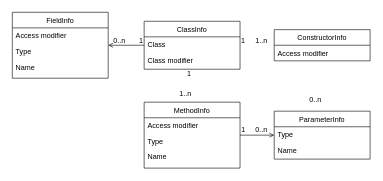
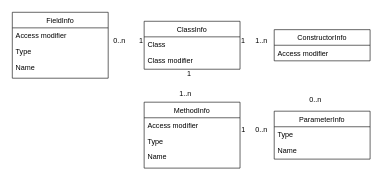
edge "ClassInfo" -> "FieldInfo": removed
edge "MethodInfo" -> "ParameterInfo": removed
